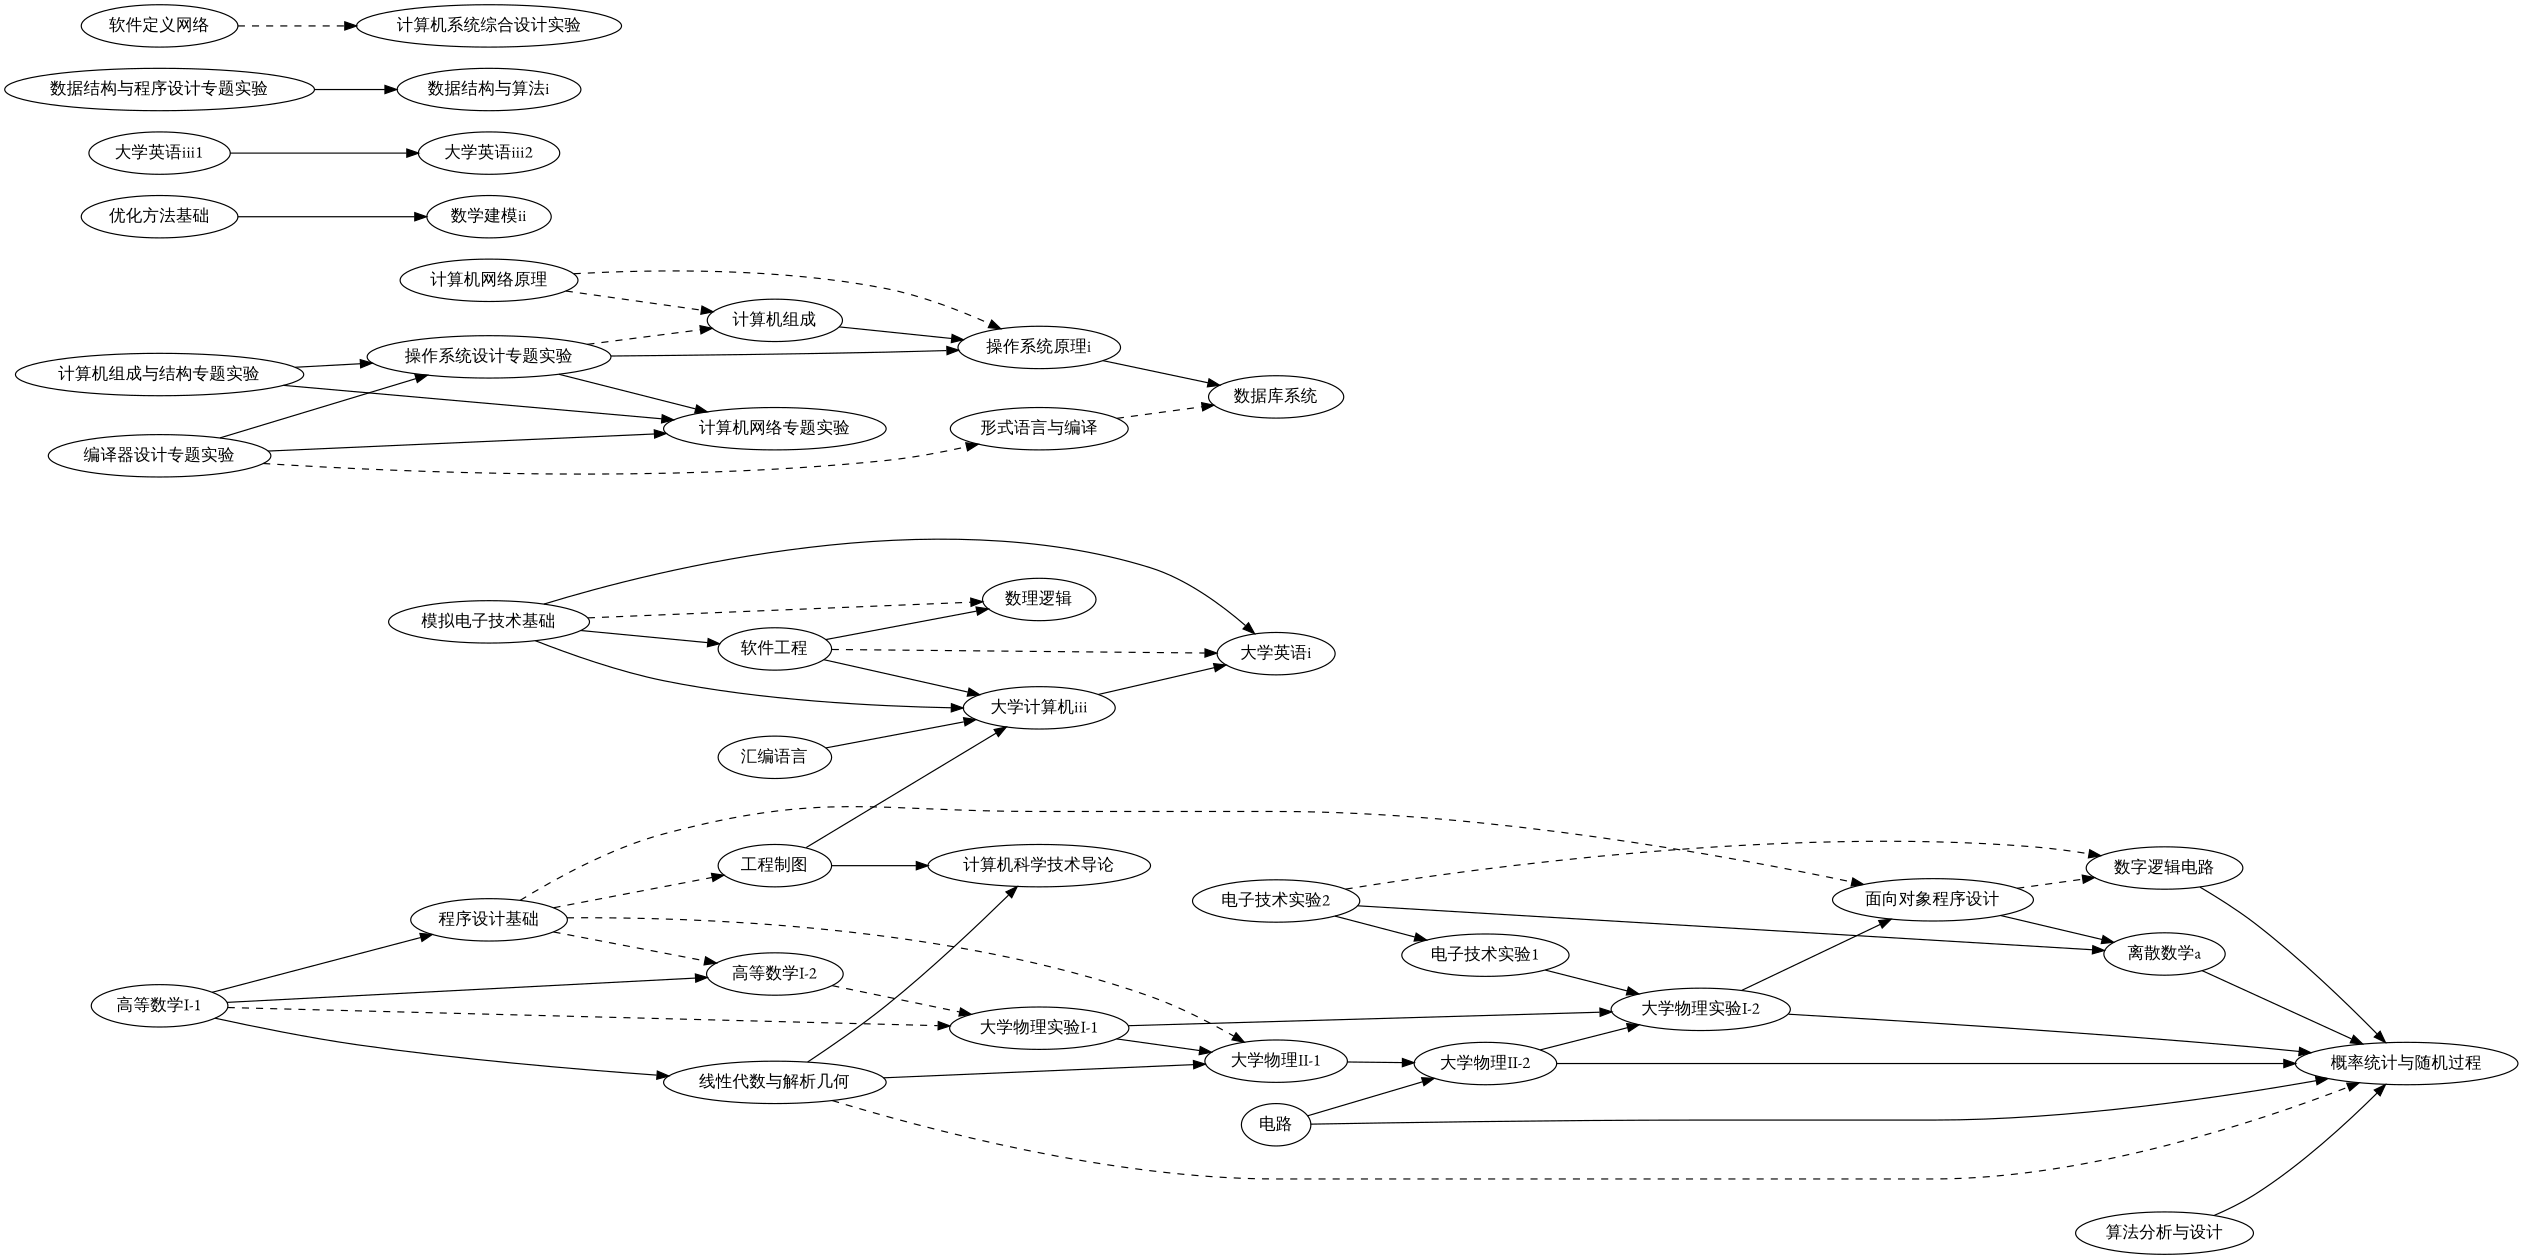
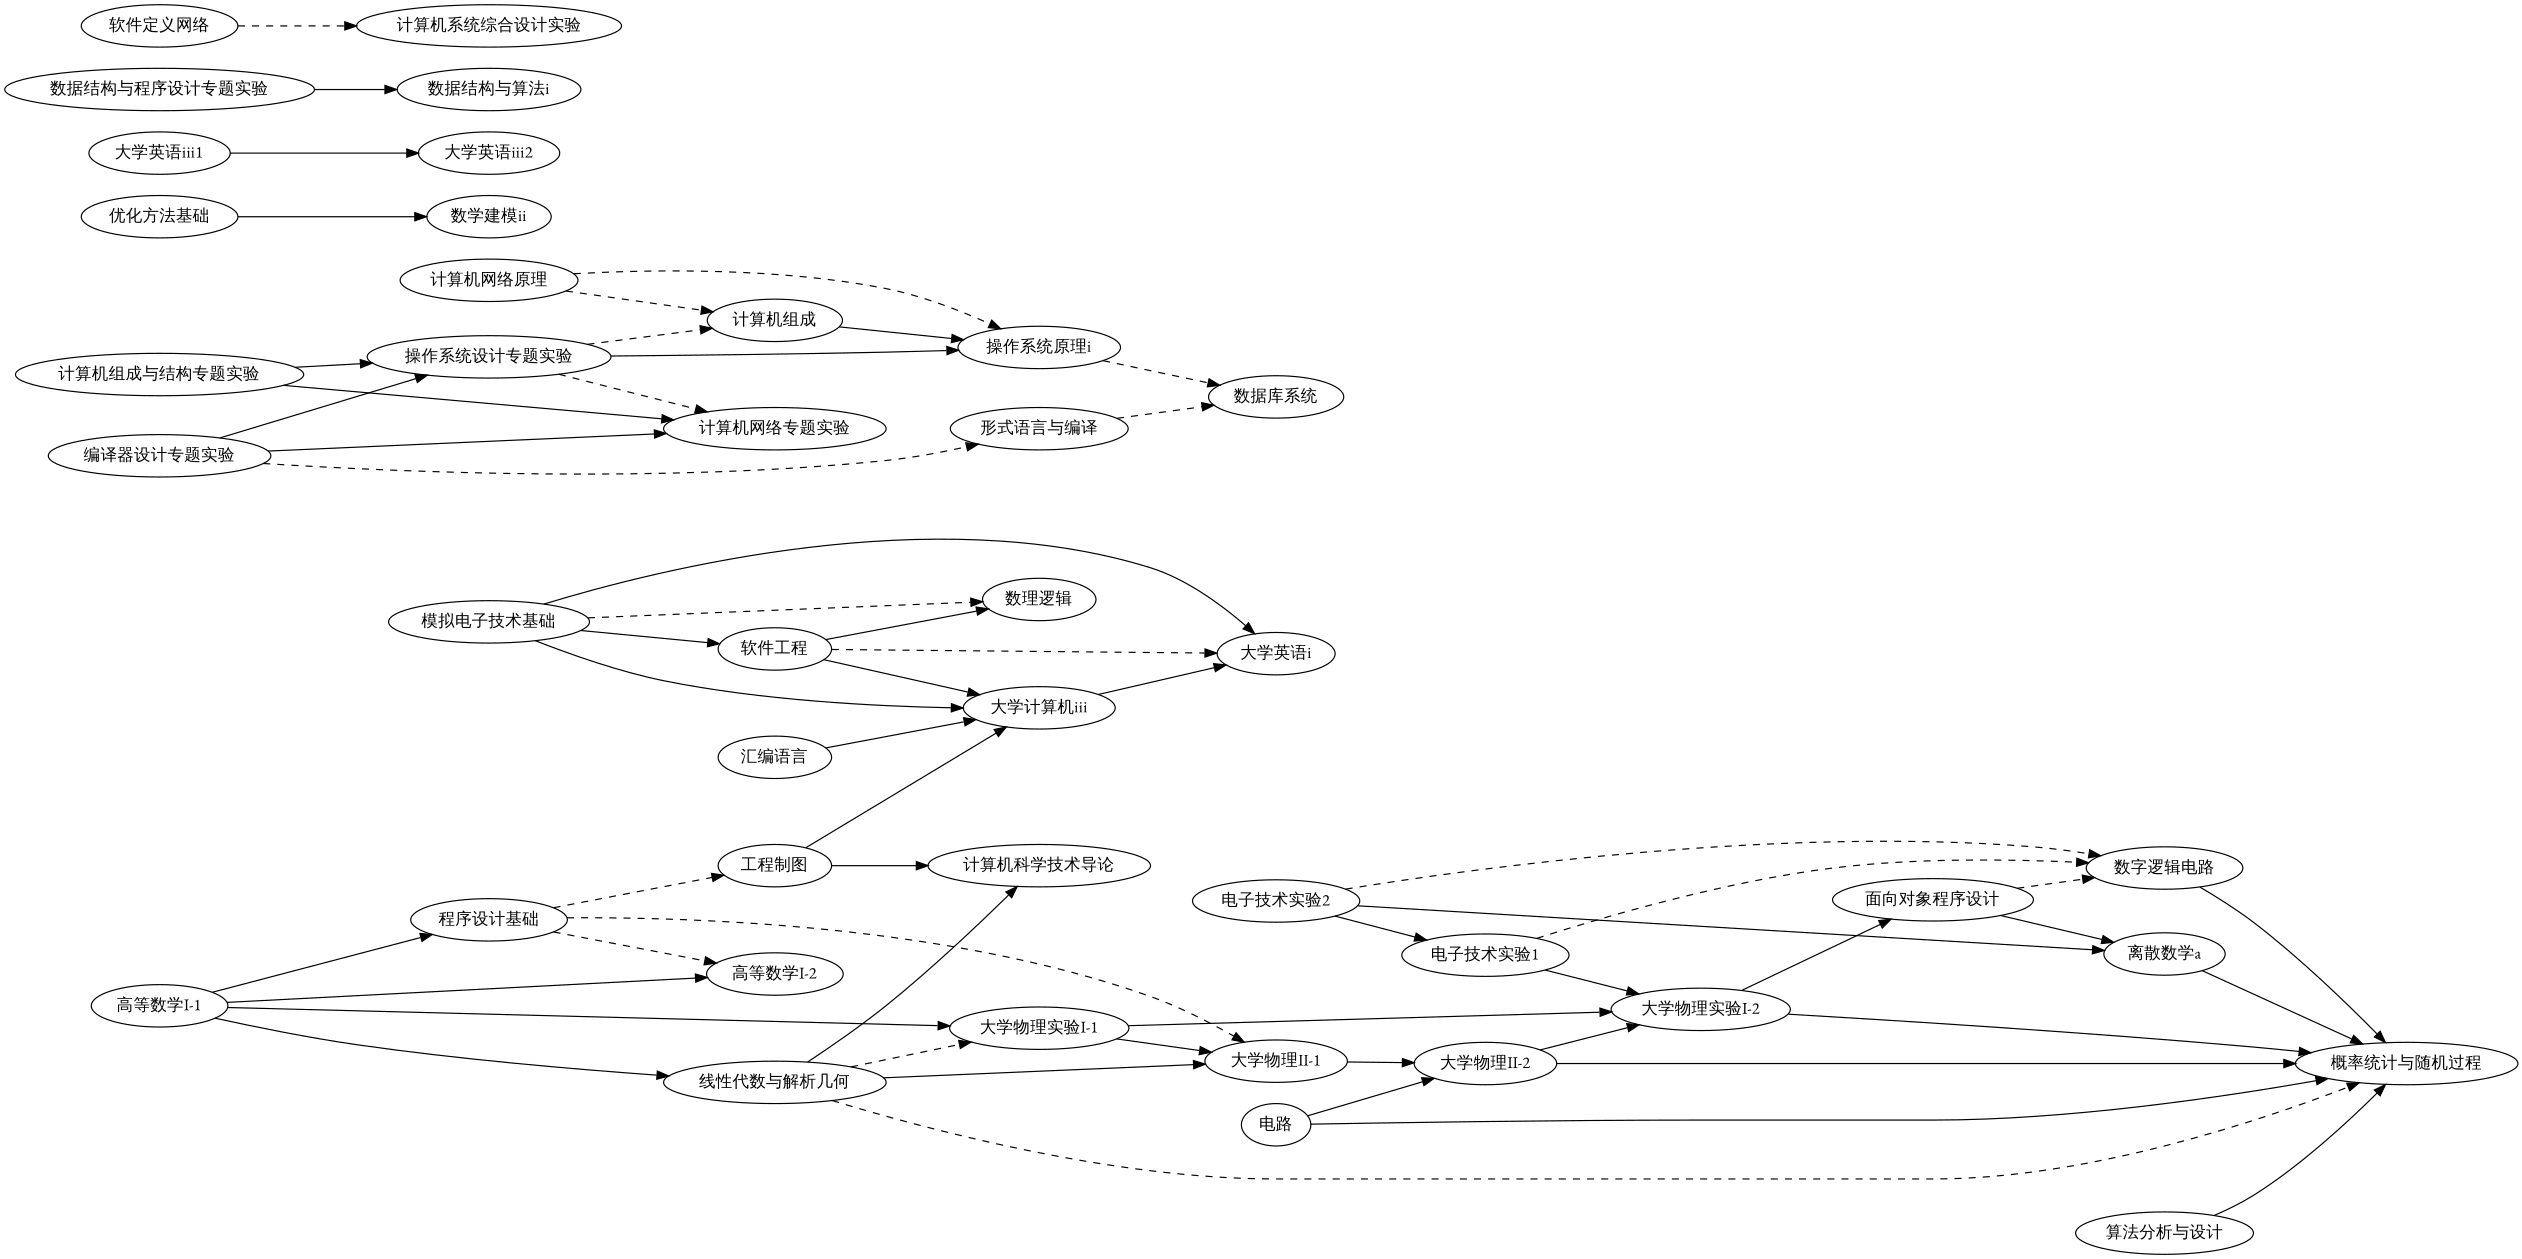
edge "操作系统原理i" -> "数据库系统": style solid -> dashed
edge "操作系统设计专题实验" -> "计算机网络专题实验": style solid -> dashed
edge "程序设计基础" -> "面向对象程序设计": removed
edge "电子技术实验1" -> "数字逻辑电路": added
edge "高等数学I-2" -> "大学物理实验I-1": now "线性代数与解析几何" -> "大学物理实验I-1"
edge "高等数学I-1" -> "大学物理实验I-1": style dashed -> solid
